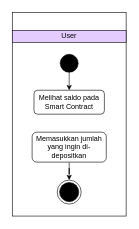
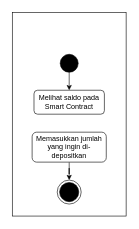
node "User": removed
